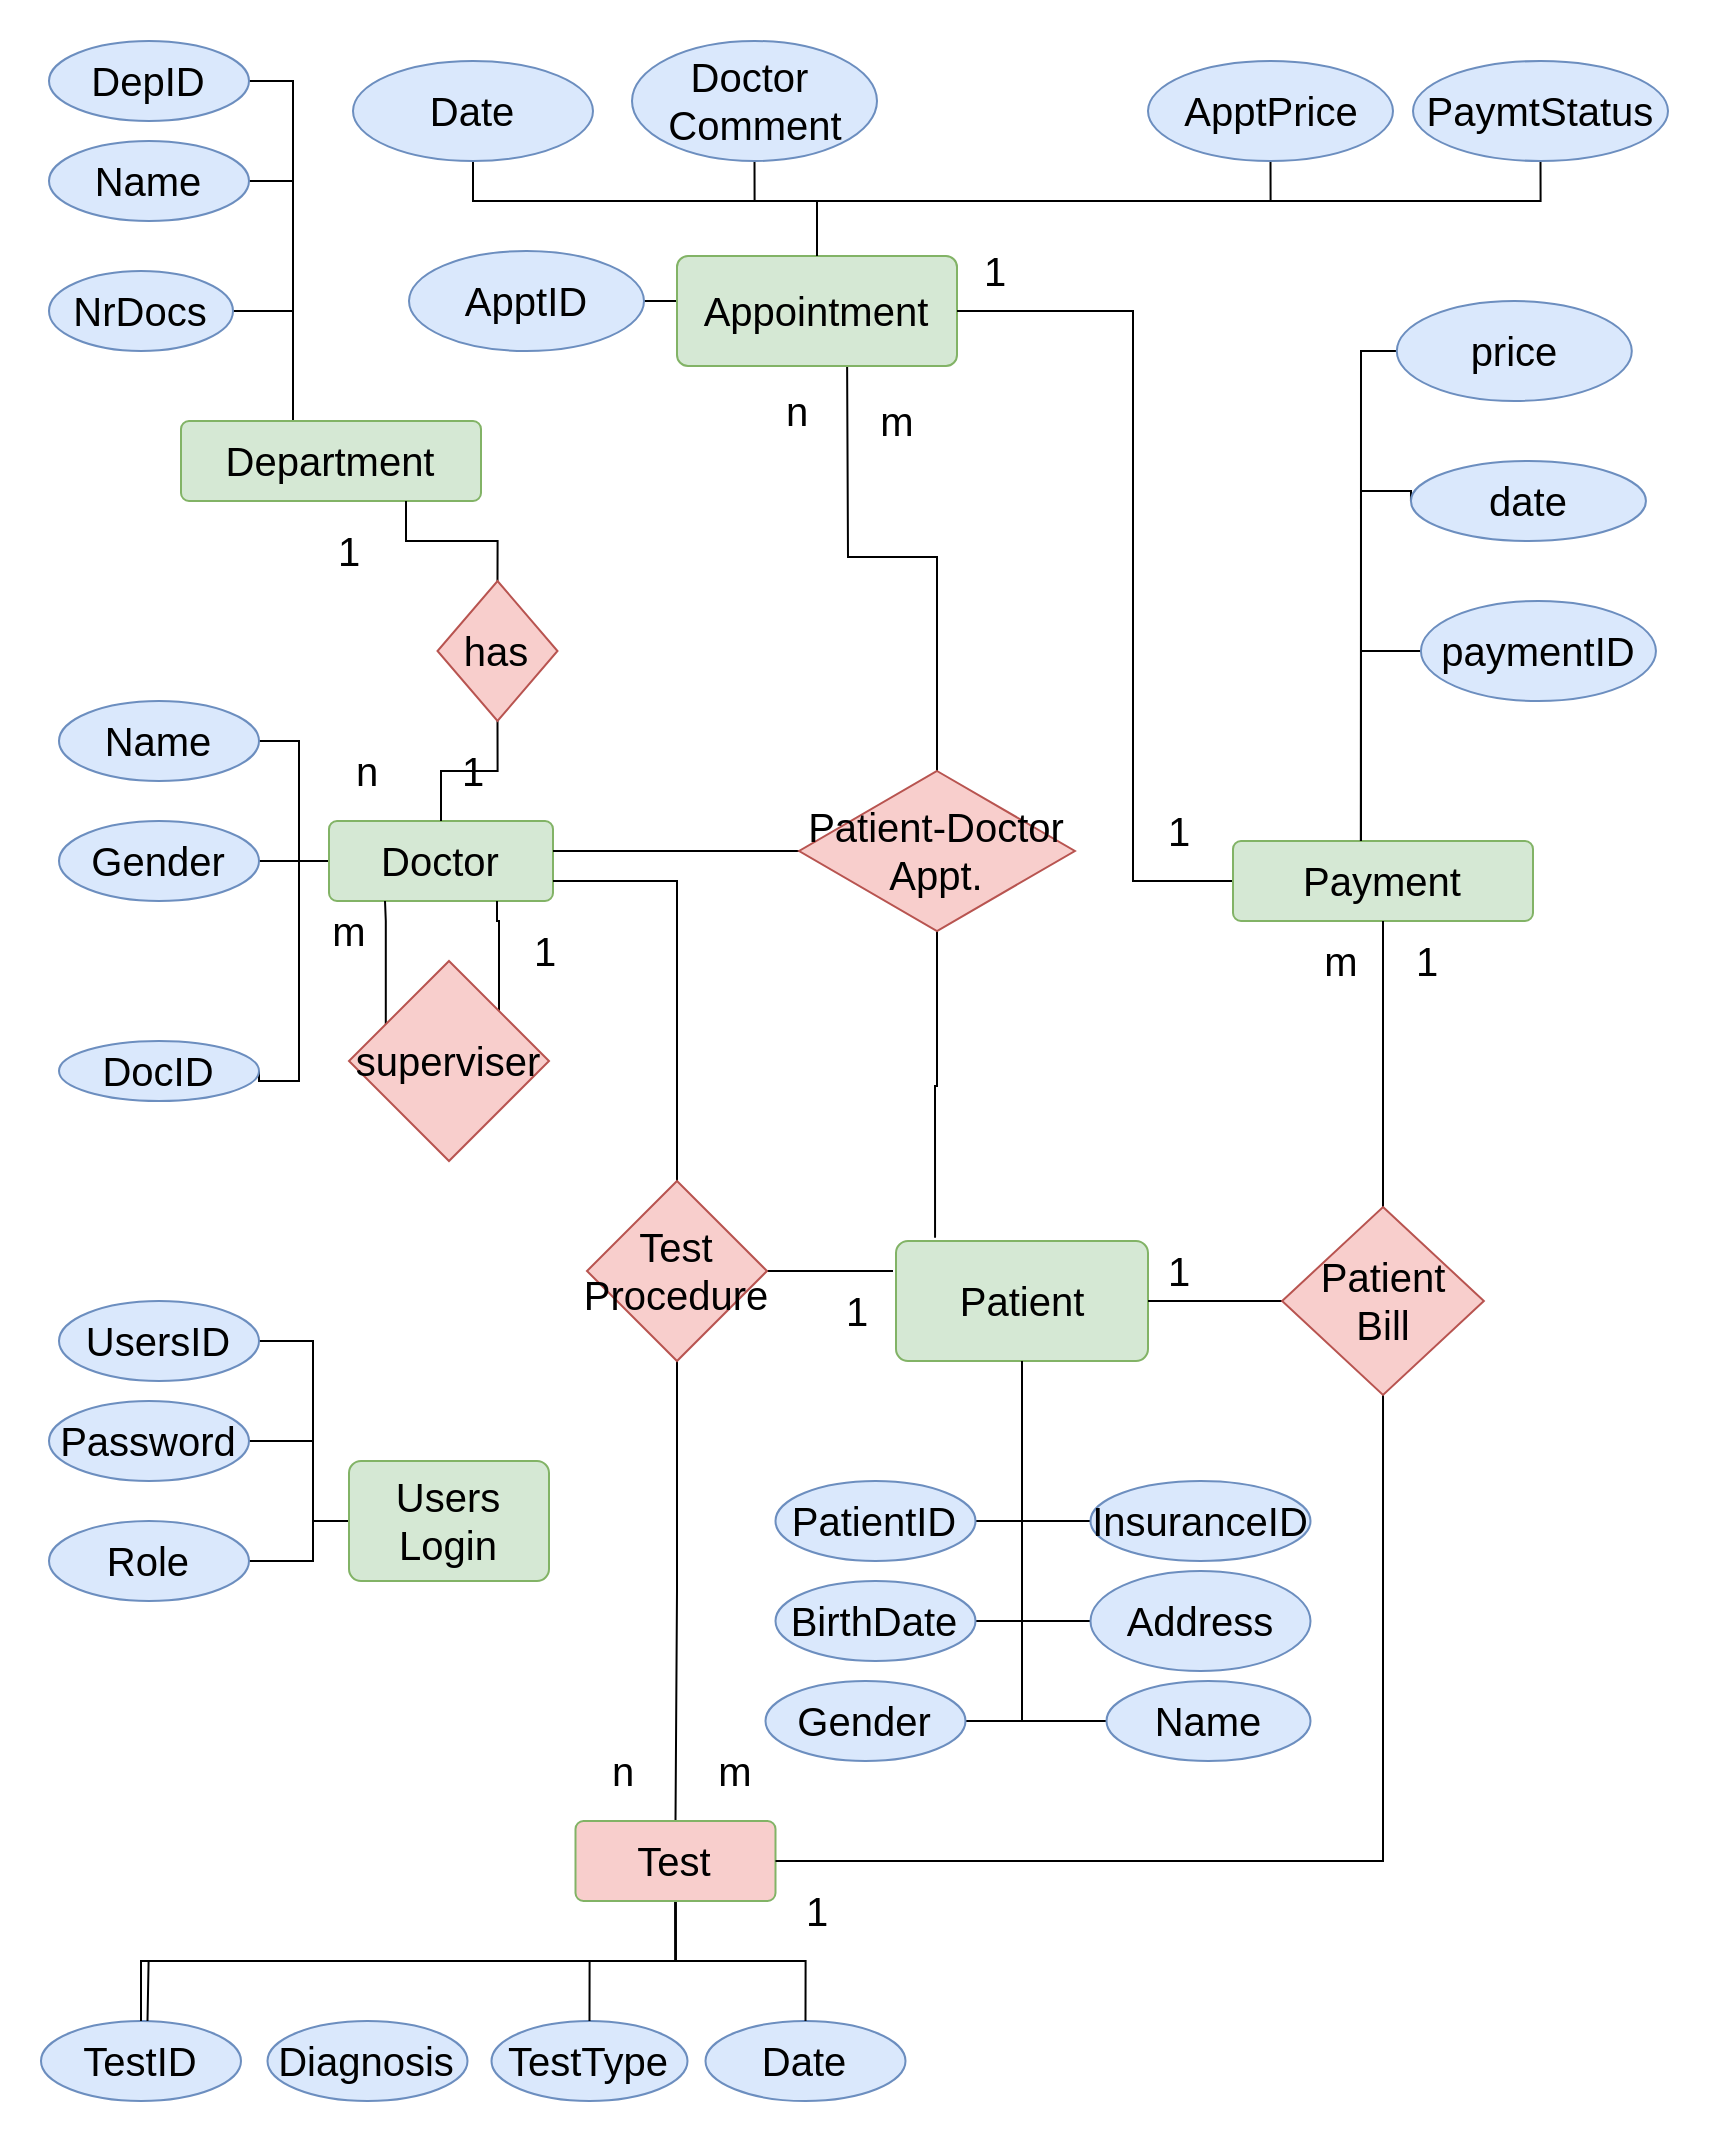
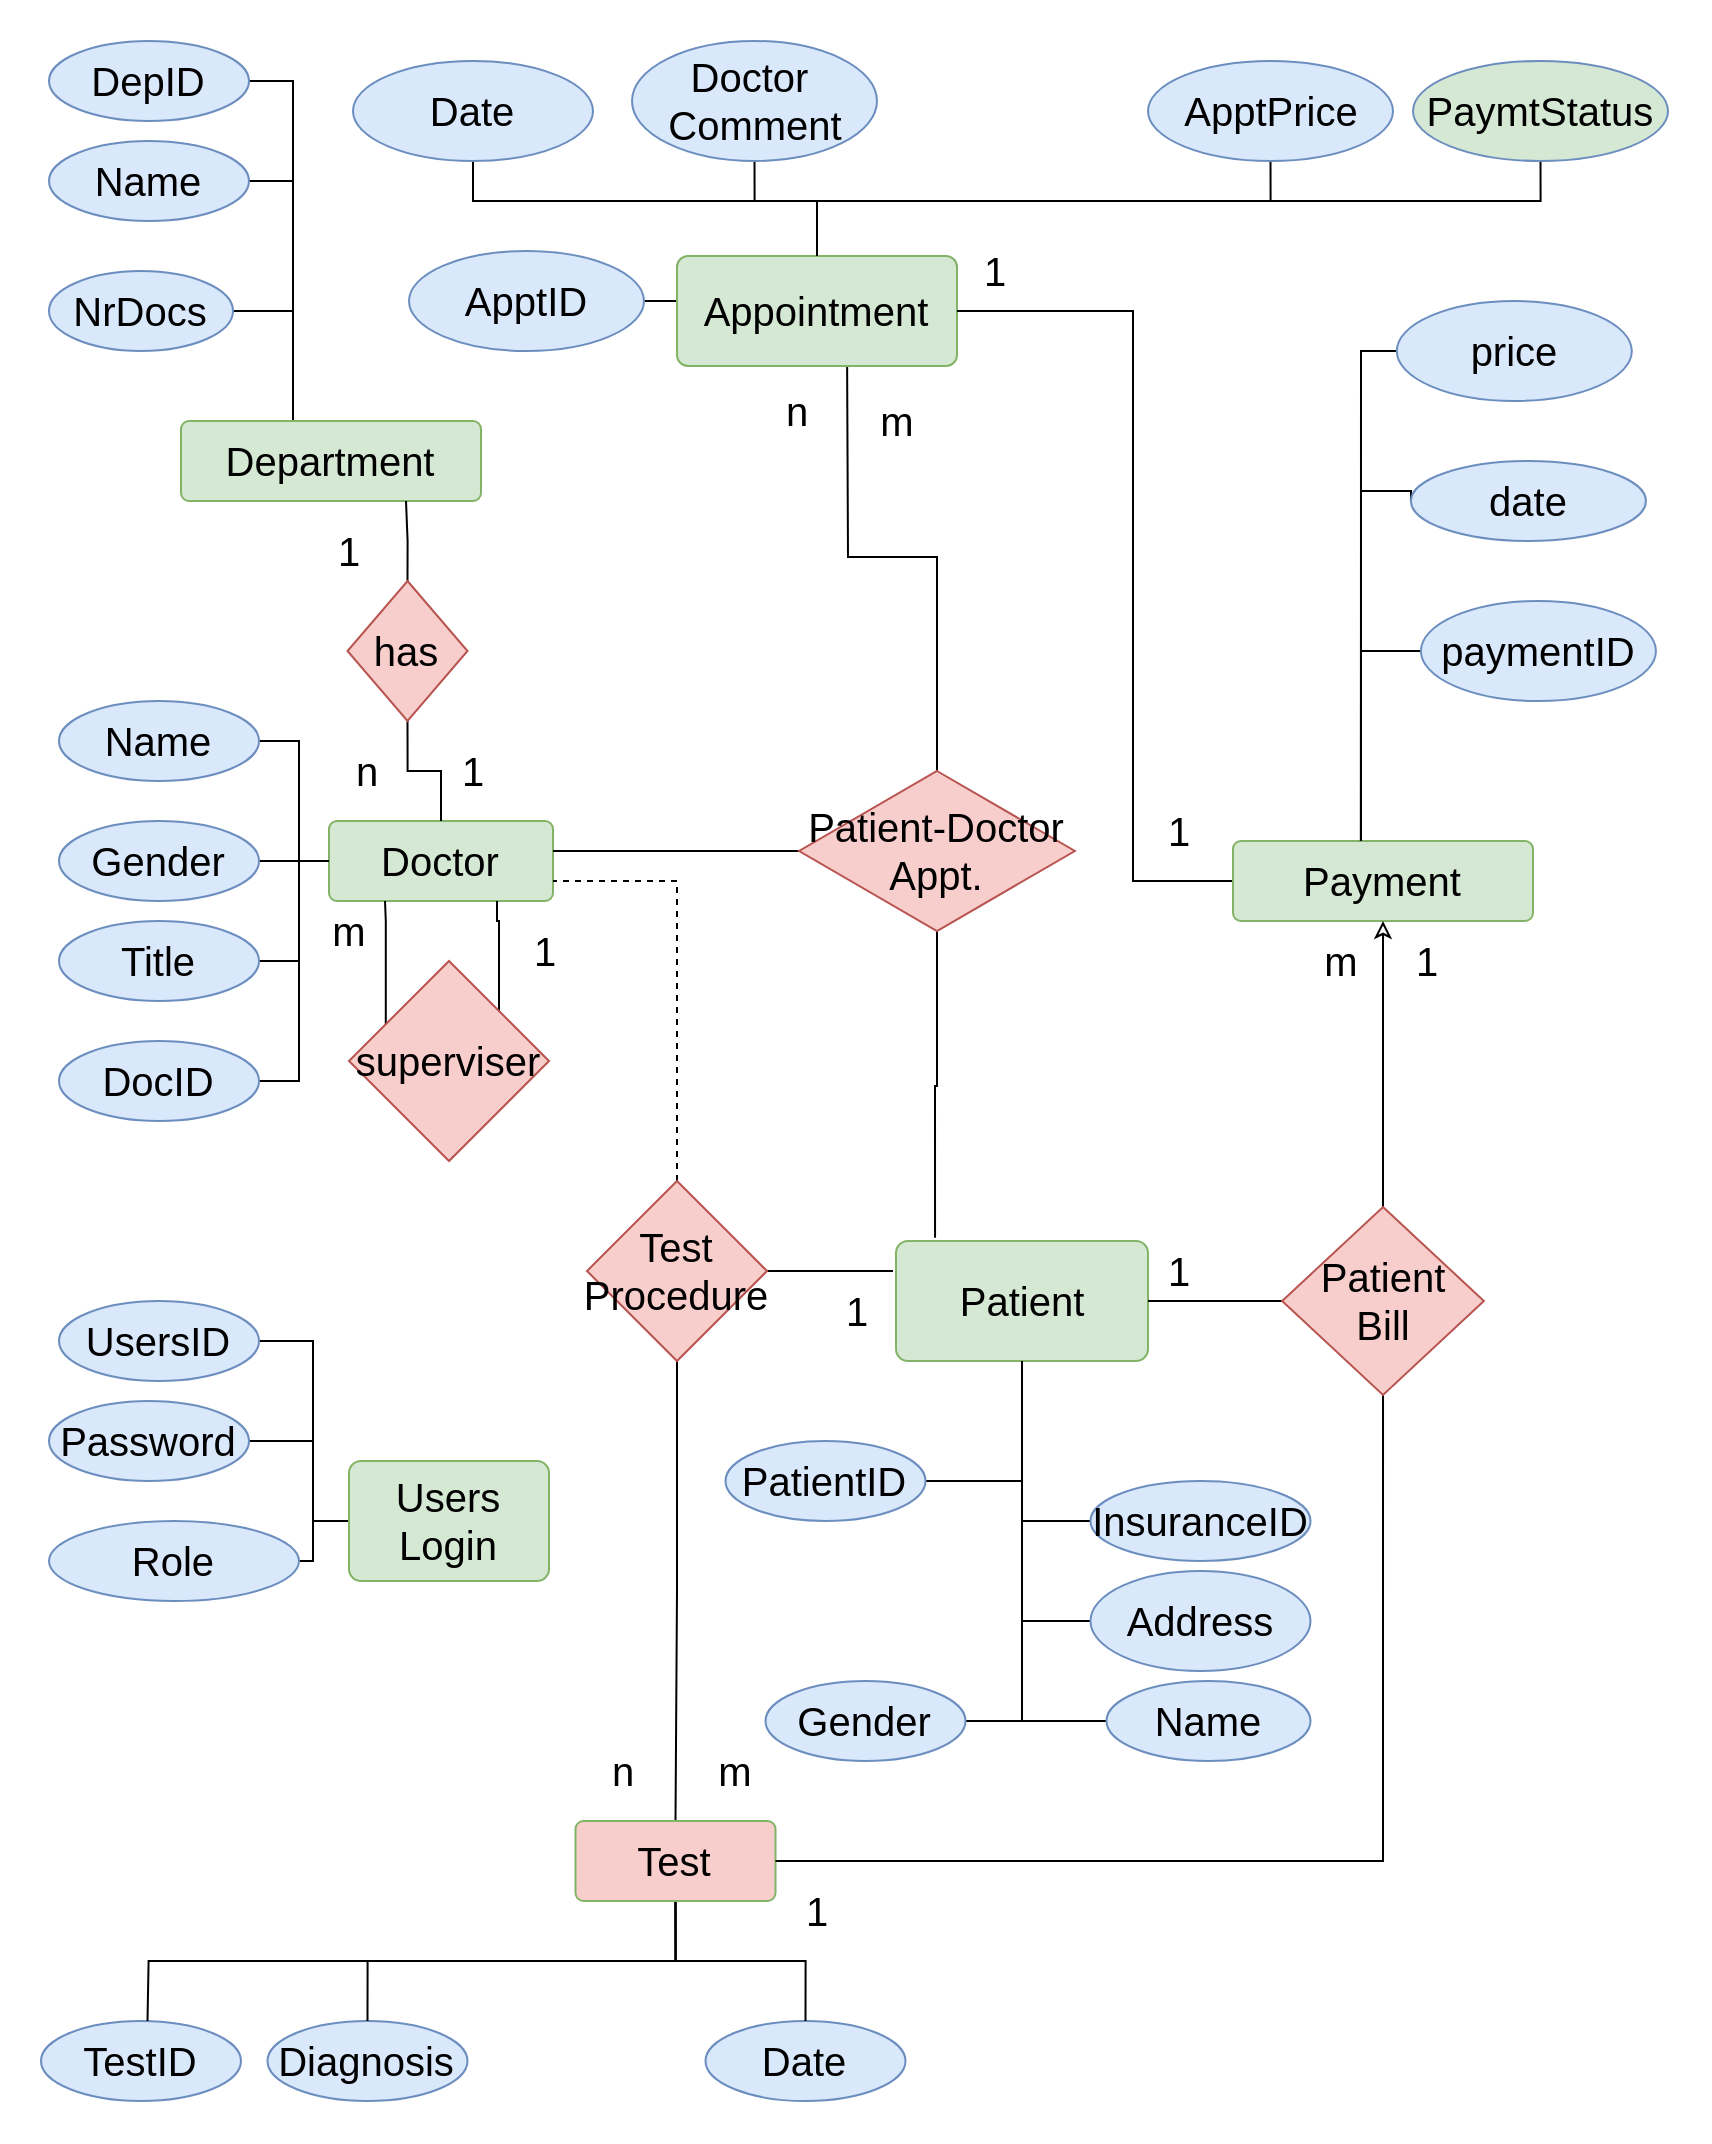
node "PaymtStatus": fillcolor #dae8fc -> #d5e8d4
node "has": moved (498, 651) -> (408, 651)
edge "Payment" -- "Patient Bill": arrowhead none -> classic
node "Title": added
edge "Doctor" -- "Title": added
edge "Doctor" -- "Test Procedure": style solid -> dashed
node "DocID": size 200x60 -> 200x80
node "PatientID": moved (876, 1521) -> (826, 1481)
node "Role": size 200x80 -> 250x80
node "BirthDate": removed
edge "Patient" -- "BirthDate": removed
edge "Test" -- "TestID": now "Test" -- "Diagnosis"
edge "Test" -- "TestType": removed
node "TestType": removed
